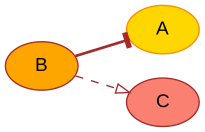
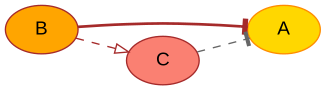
edge "C" -> "A": added
